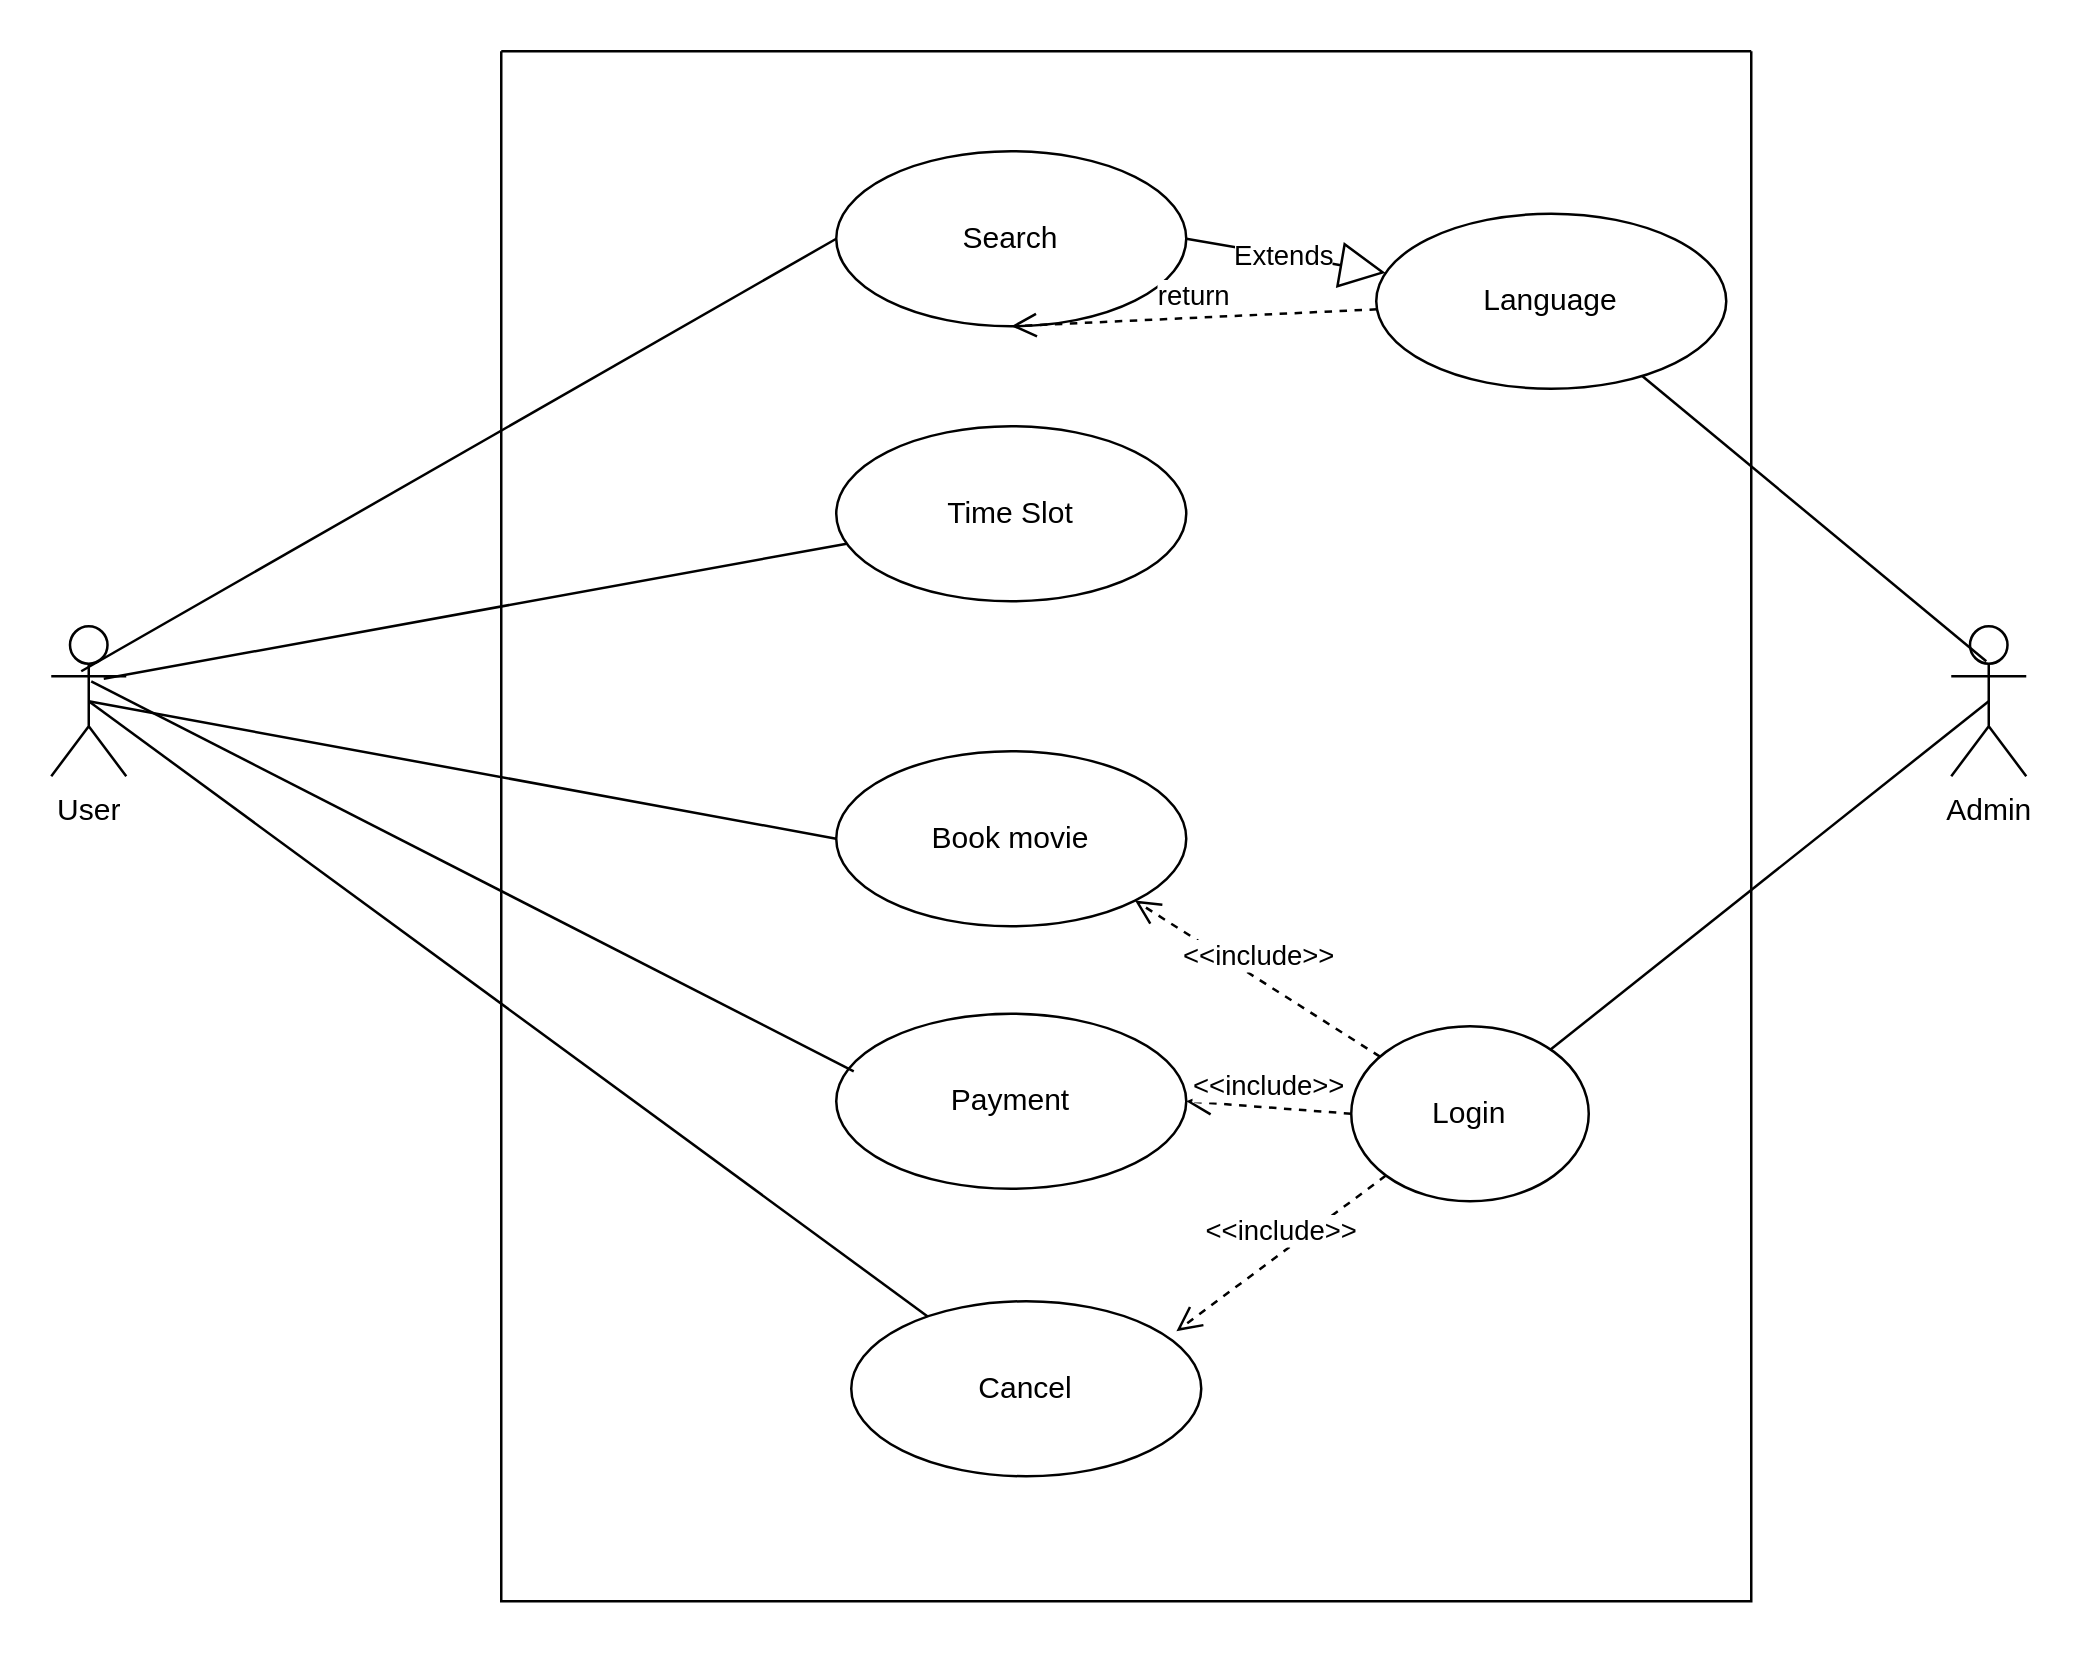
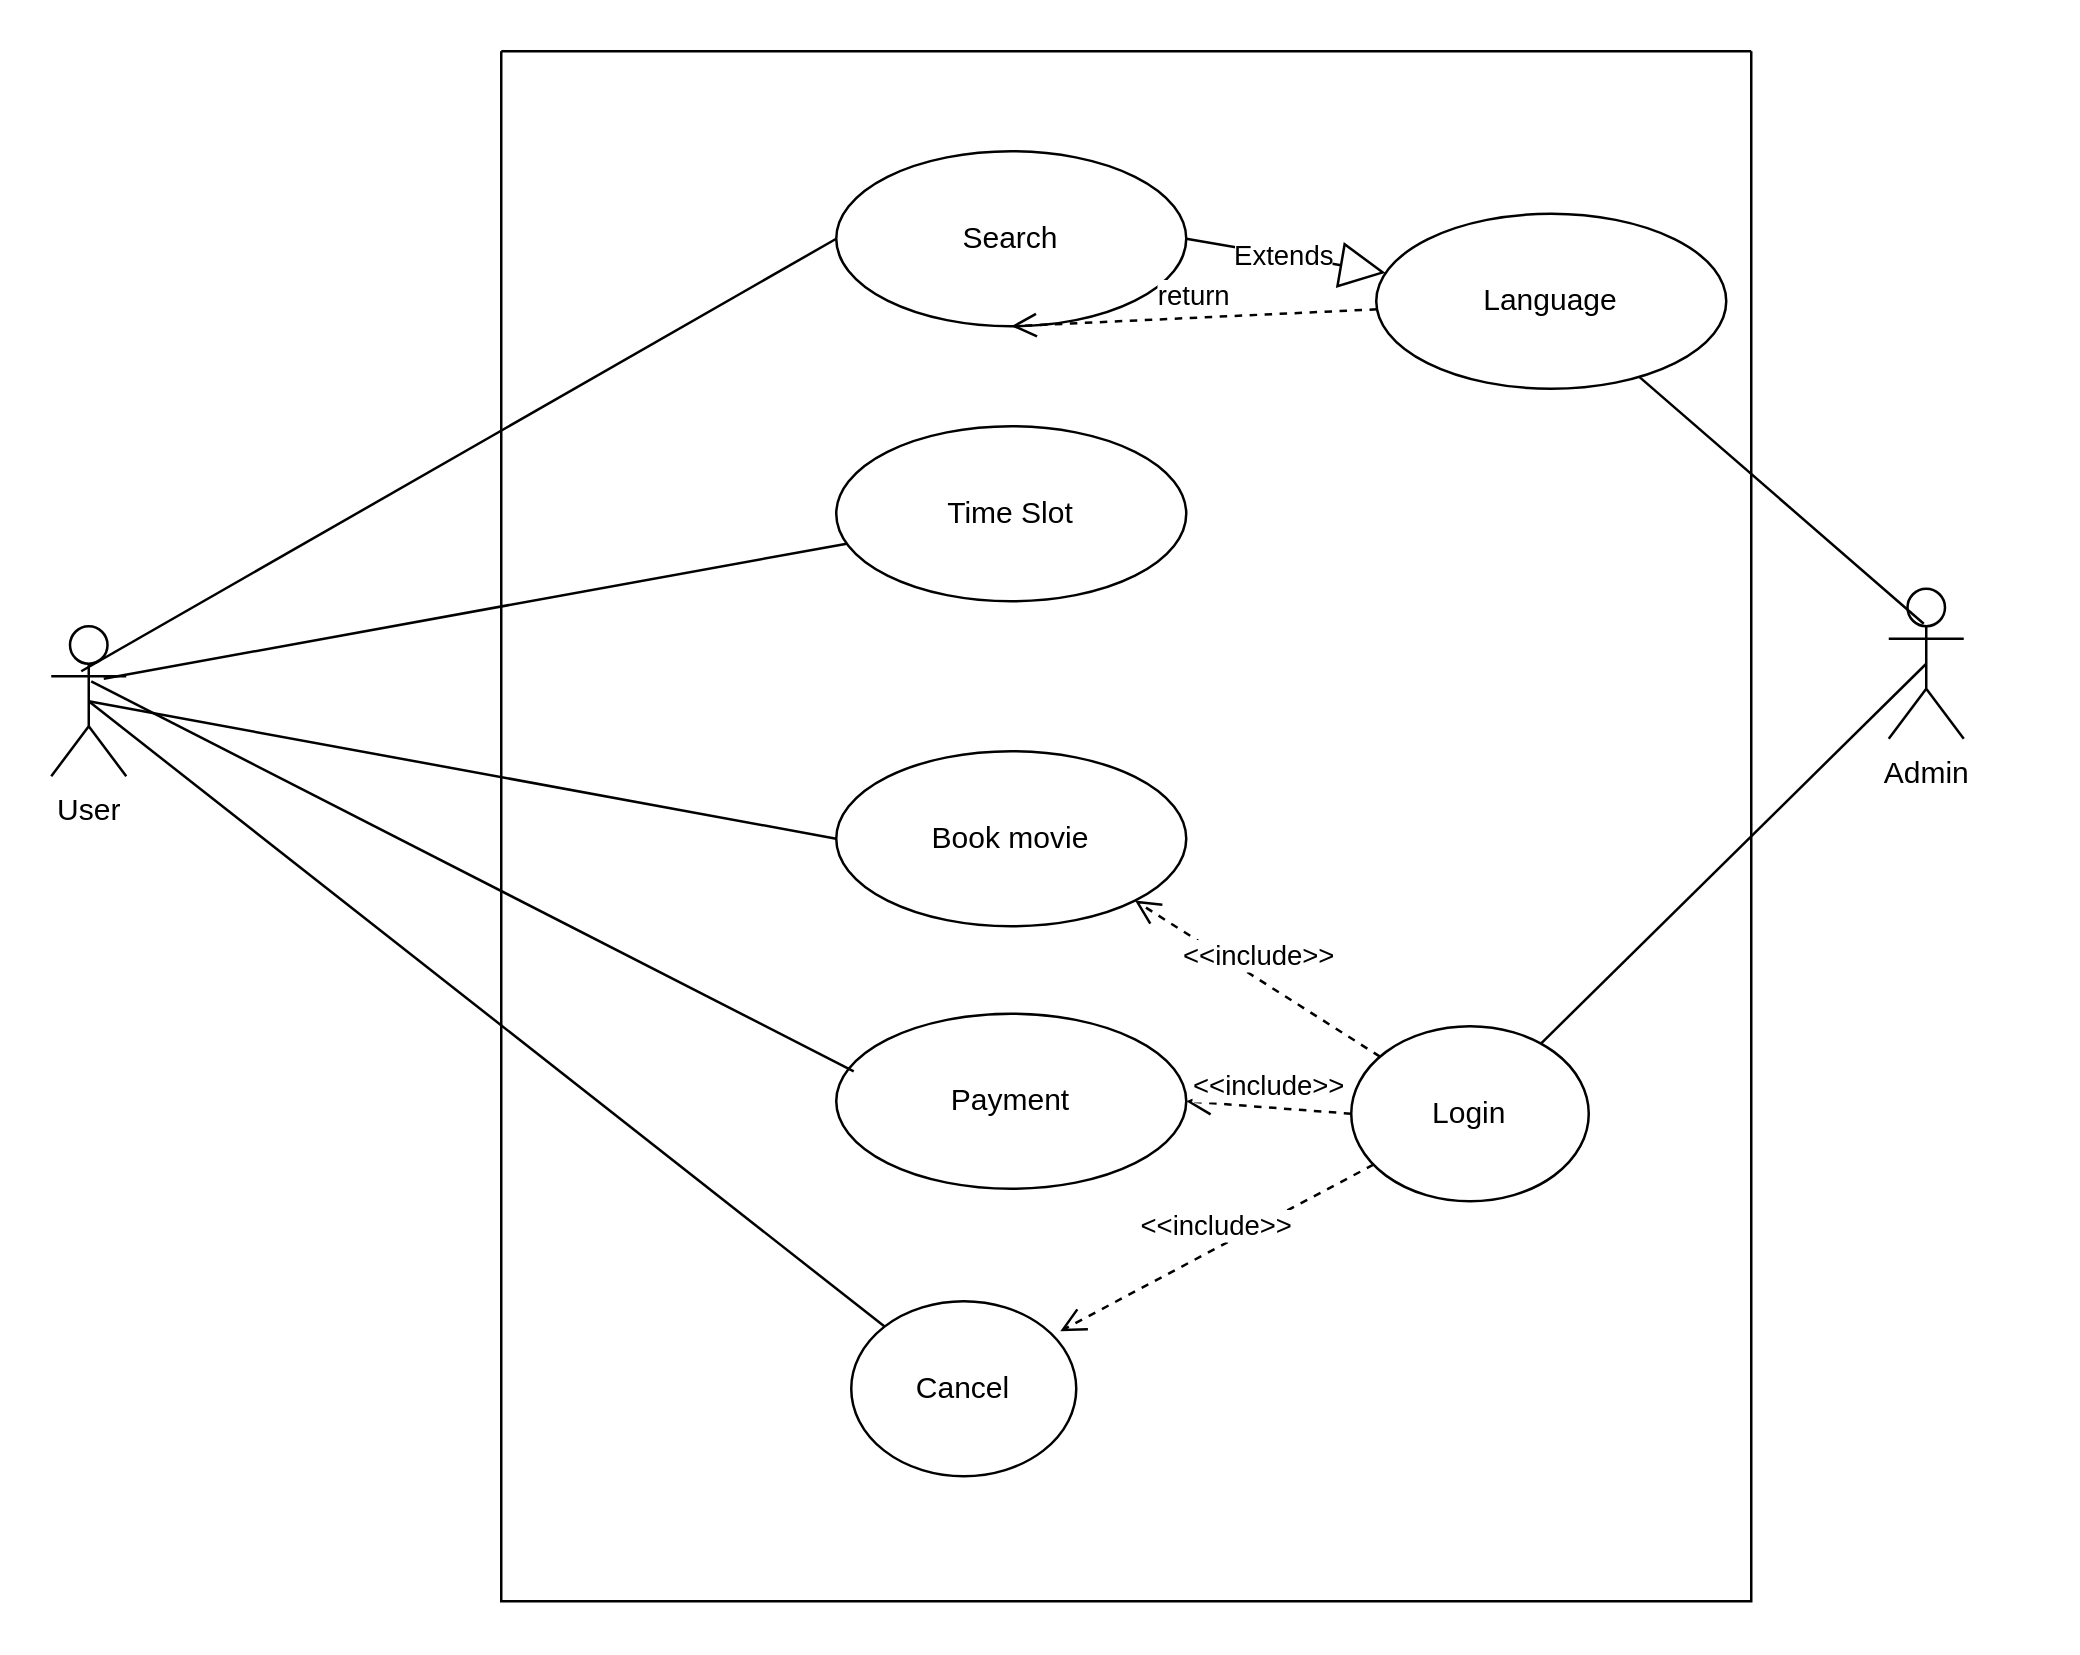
node "Admin": moved (1989, 701) -> (1926, 664)
node "Cancel": size 350x175 -> 225x175
